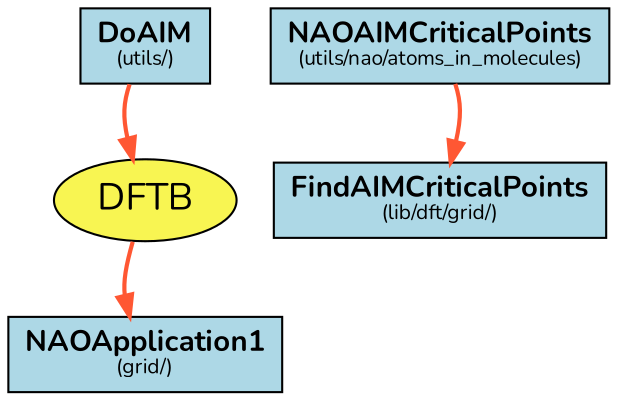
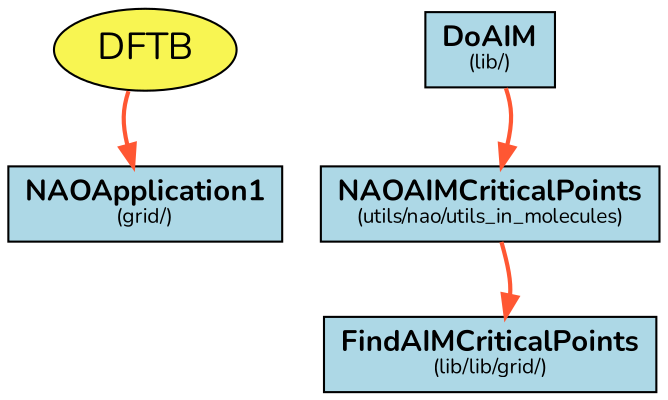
node "DoAIM": text "(utils/)" -> "(lib/)"
node "NAOAIMCriticalPoints": text "(utils/nao/atoms_in_molecules)" -> "(utils/nao/utils_in_molecules)"
edge "DoAIM" -> "DFTB": now "DoAIM" -> "NAOAIMCriticalPoints"
node "FindAIMCriticalPoints": text "(lib/dft/grid/)" -> "(lib/lib/grid/)"
